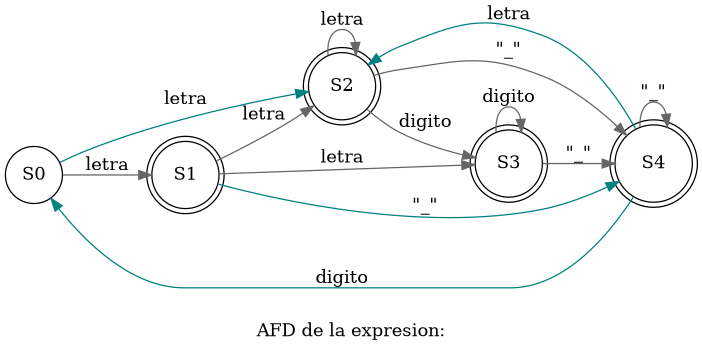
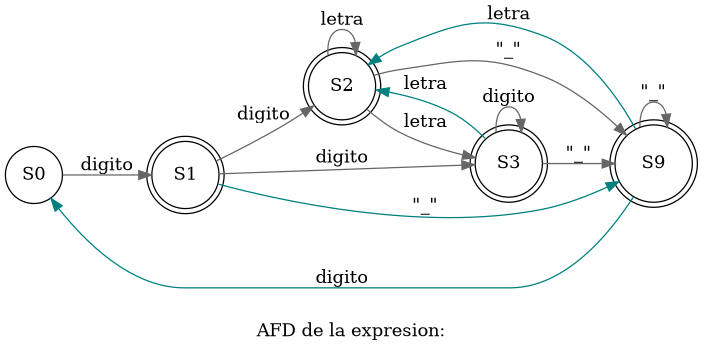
edge "S1" -> "S2": label "letra" -> "digito"
edge "S0" -> "S2": now "S3" -> "S2"
edge "S2" -> "S3": label "digito" -> "letra"
edge "S1" -> "S3": label "letra" -> "digito"
node "S4": label "S4" -> "S9"
edge "S0" -> "S1": label "letra" -> "digito"
